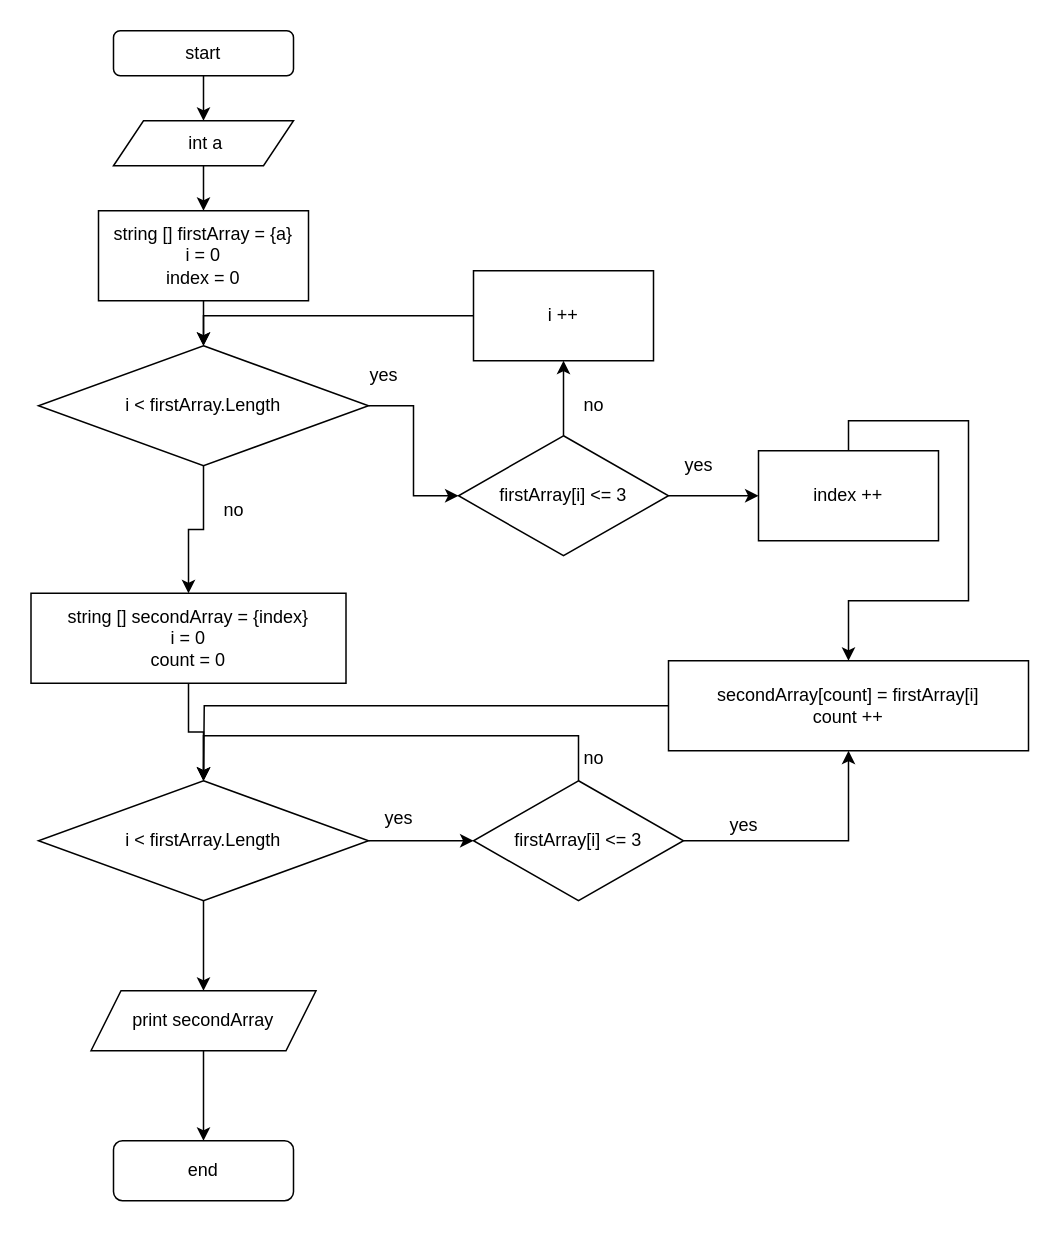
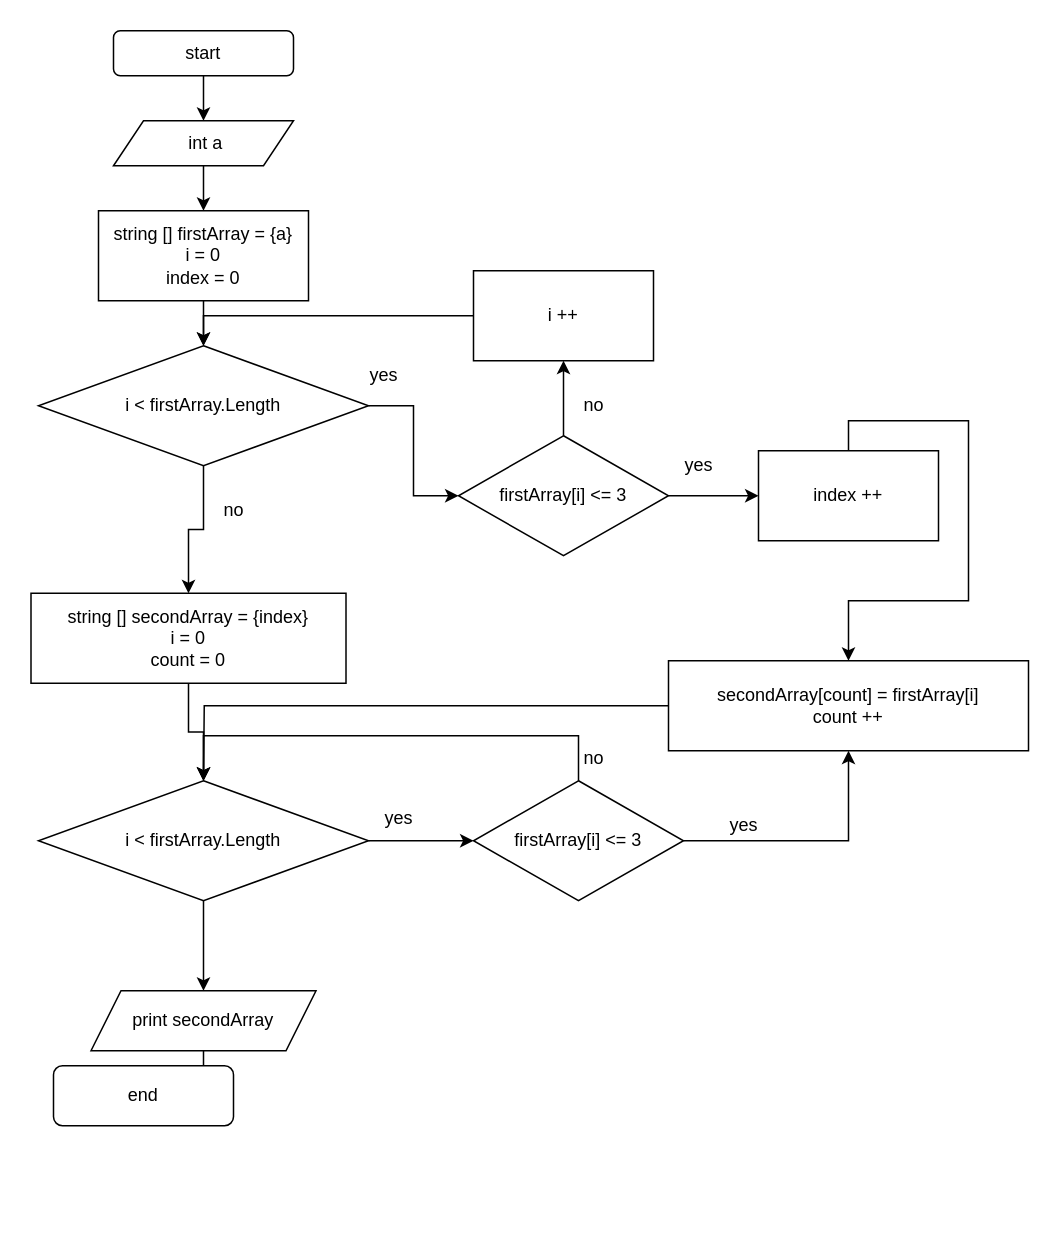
node "end": moved (203, 1171) -> (143, 1096)
